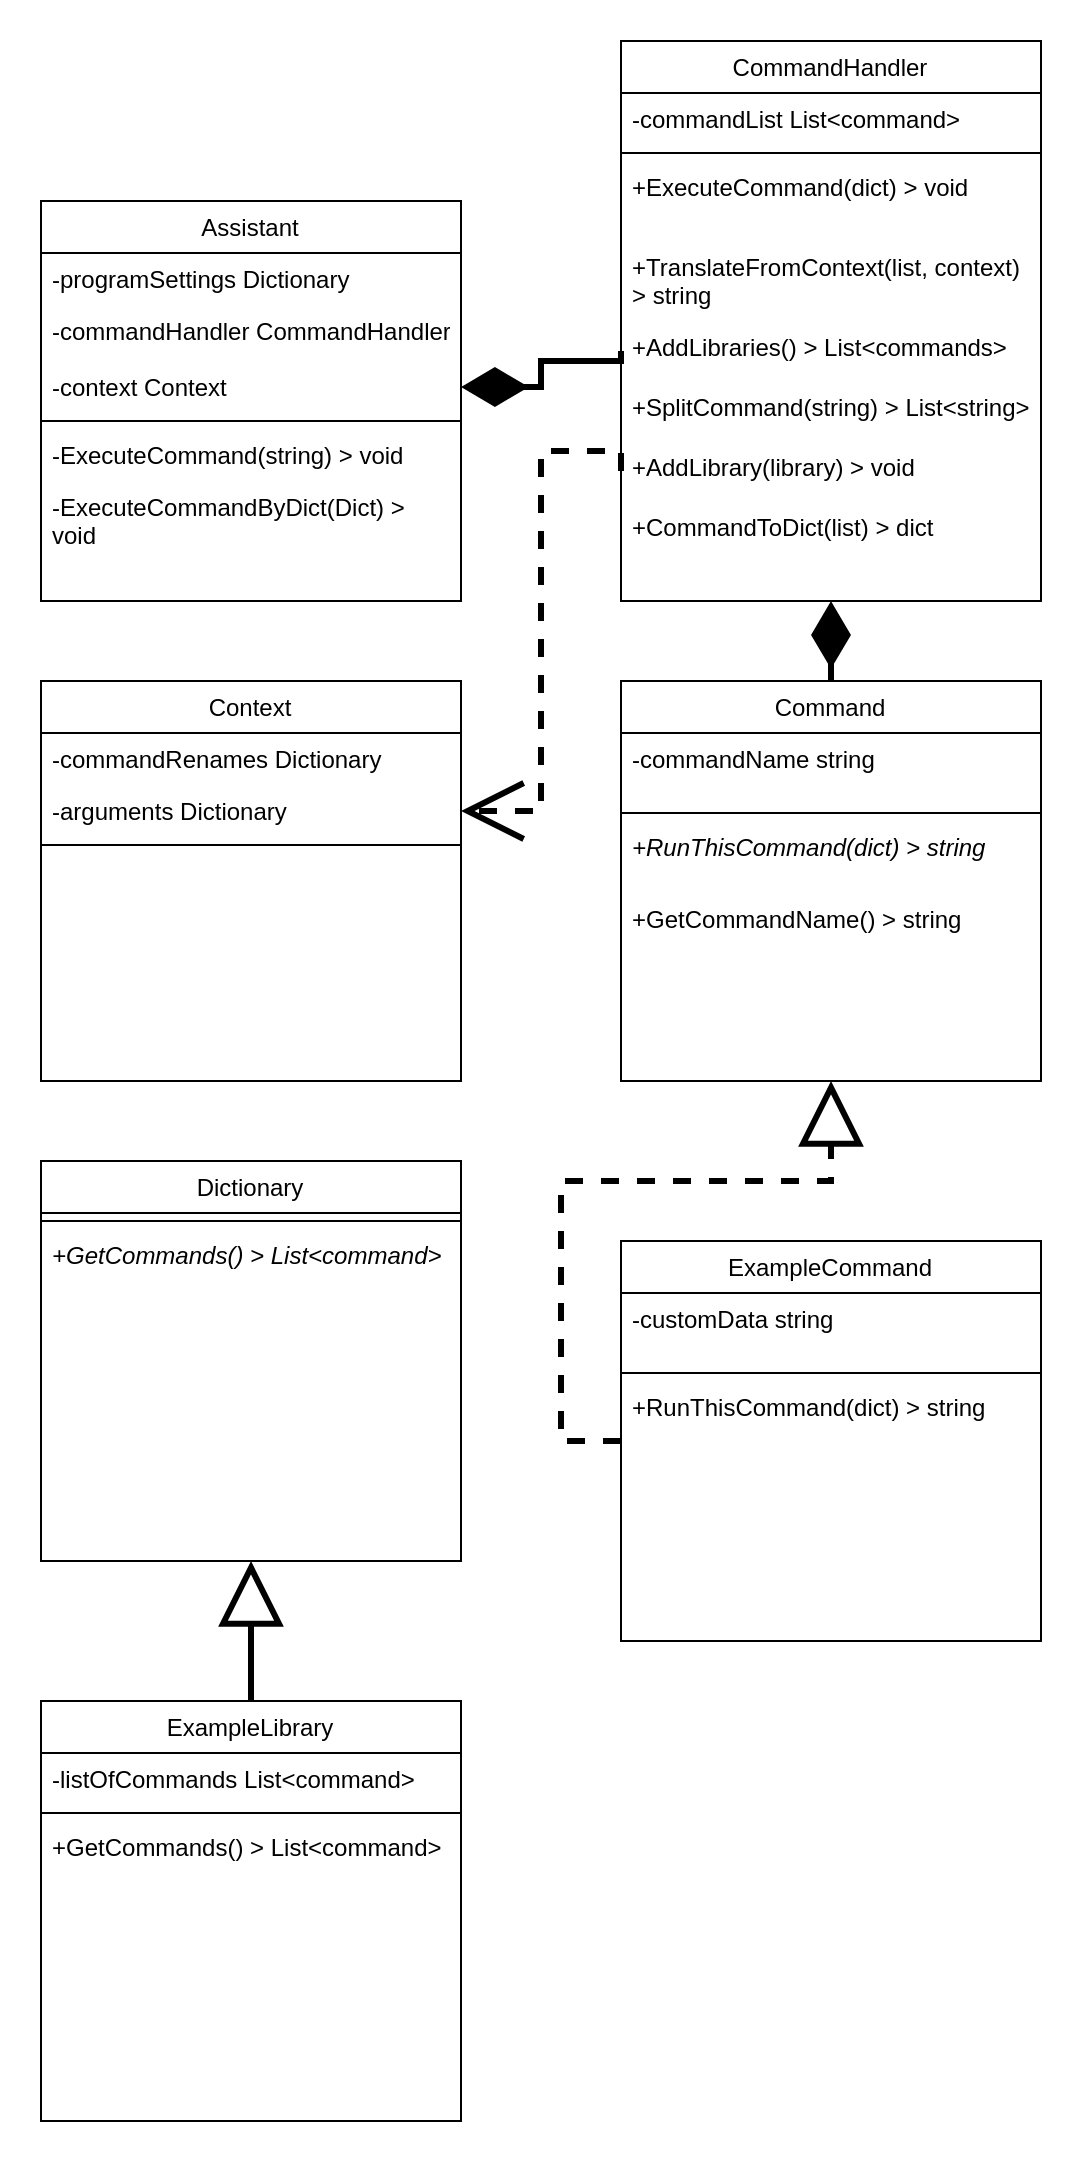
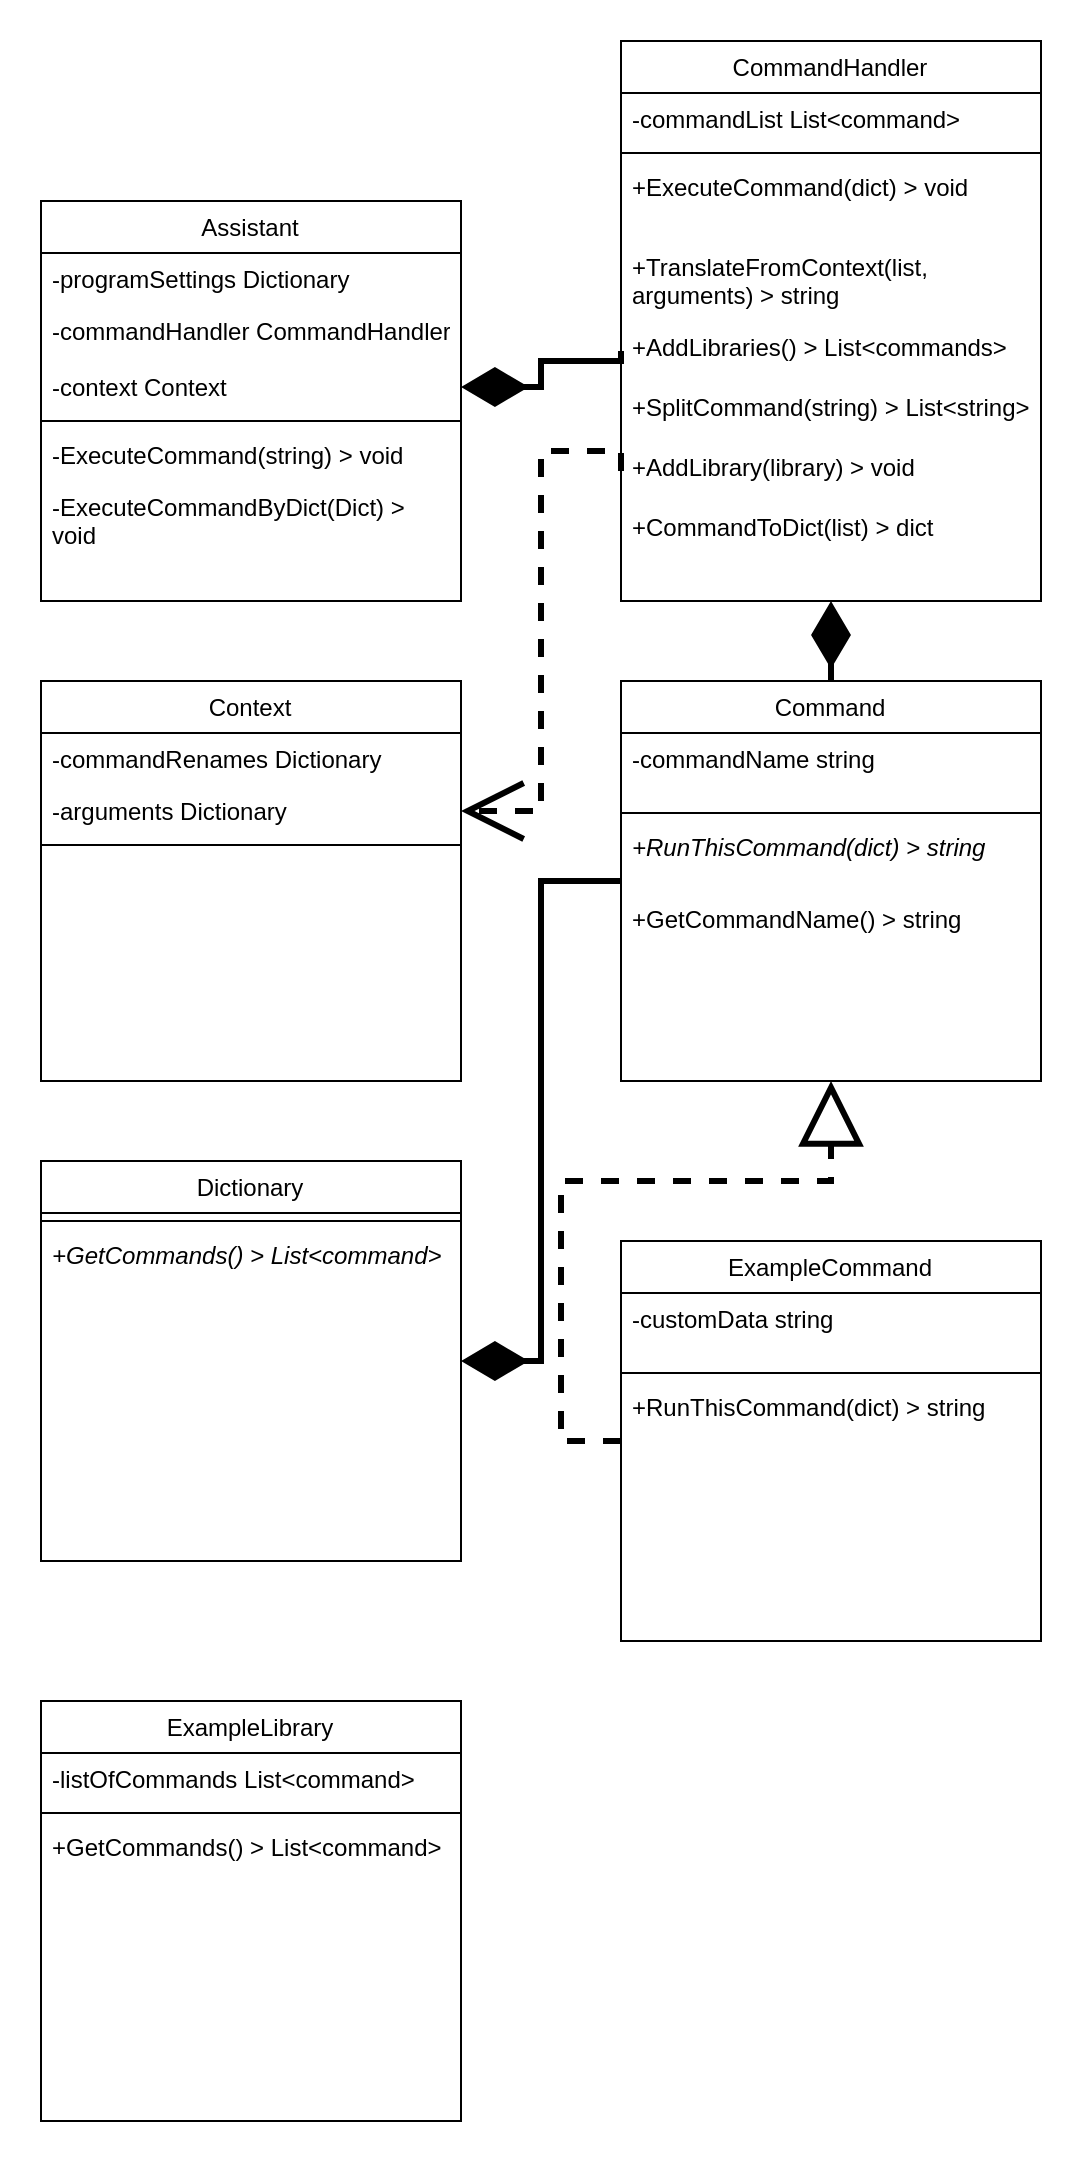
node "+TranslateFromContext(list, context) > string": label "+TranslateFromContext(list, context) > string" -> "+TranslateFromContext(list, arguments) > string"
edge "Command" -> "Dictionary": added
edge "ExampleLibrary" -> "Dictionary": removed
